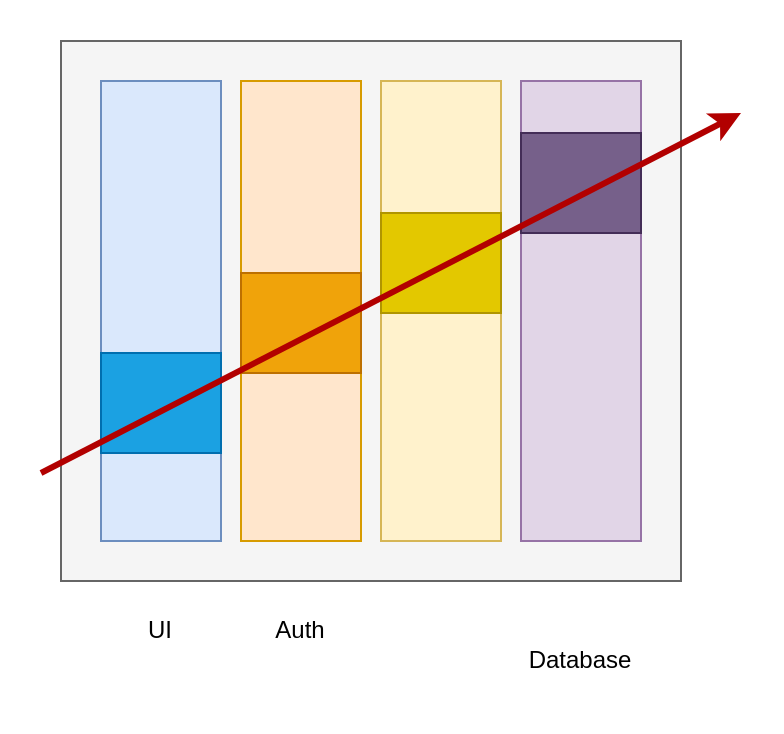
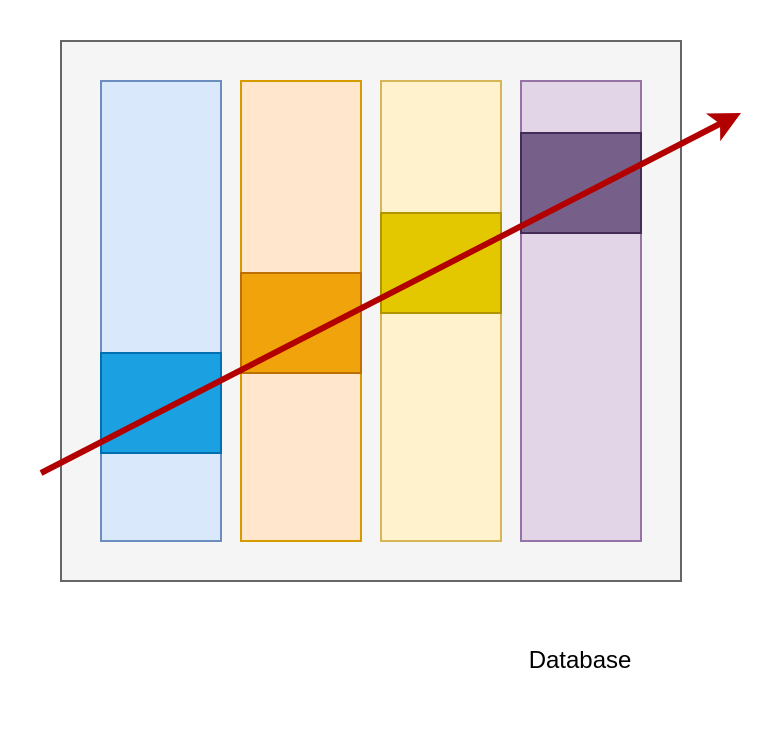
node "UI": removed
node "Auth": removed
